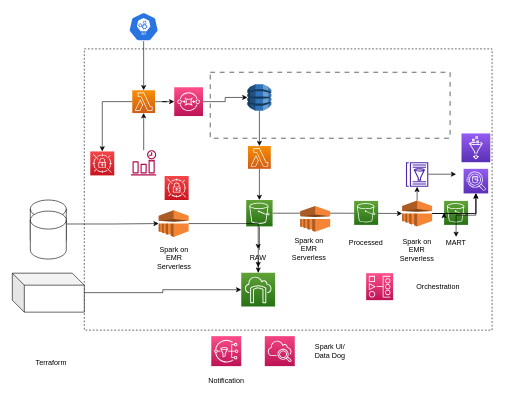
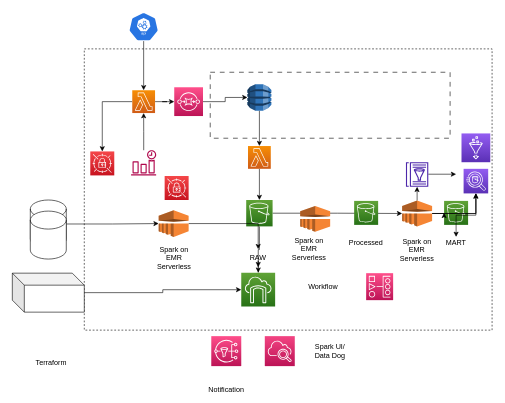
node "Workflow": added
node "Orchestration": removed
node "Notification": moved (226, 381) -> (226, 390)
